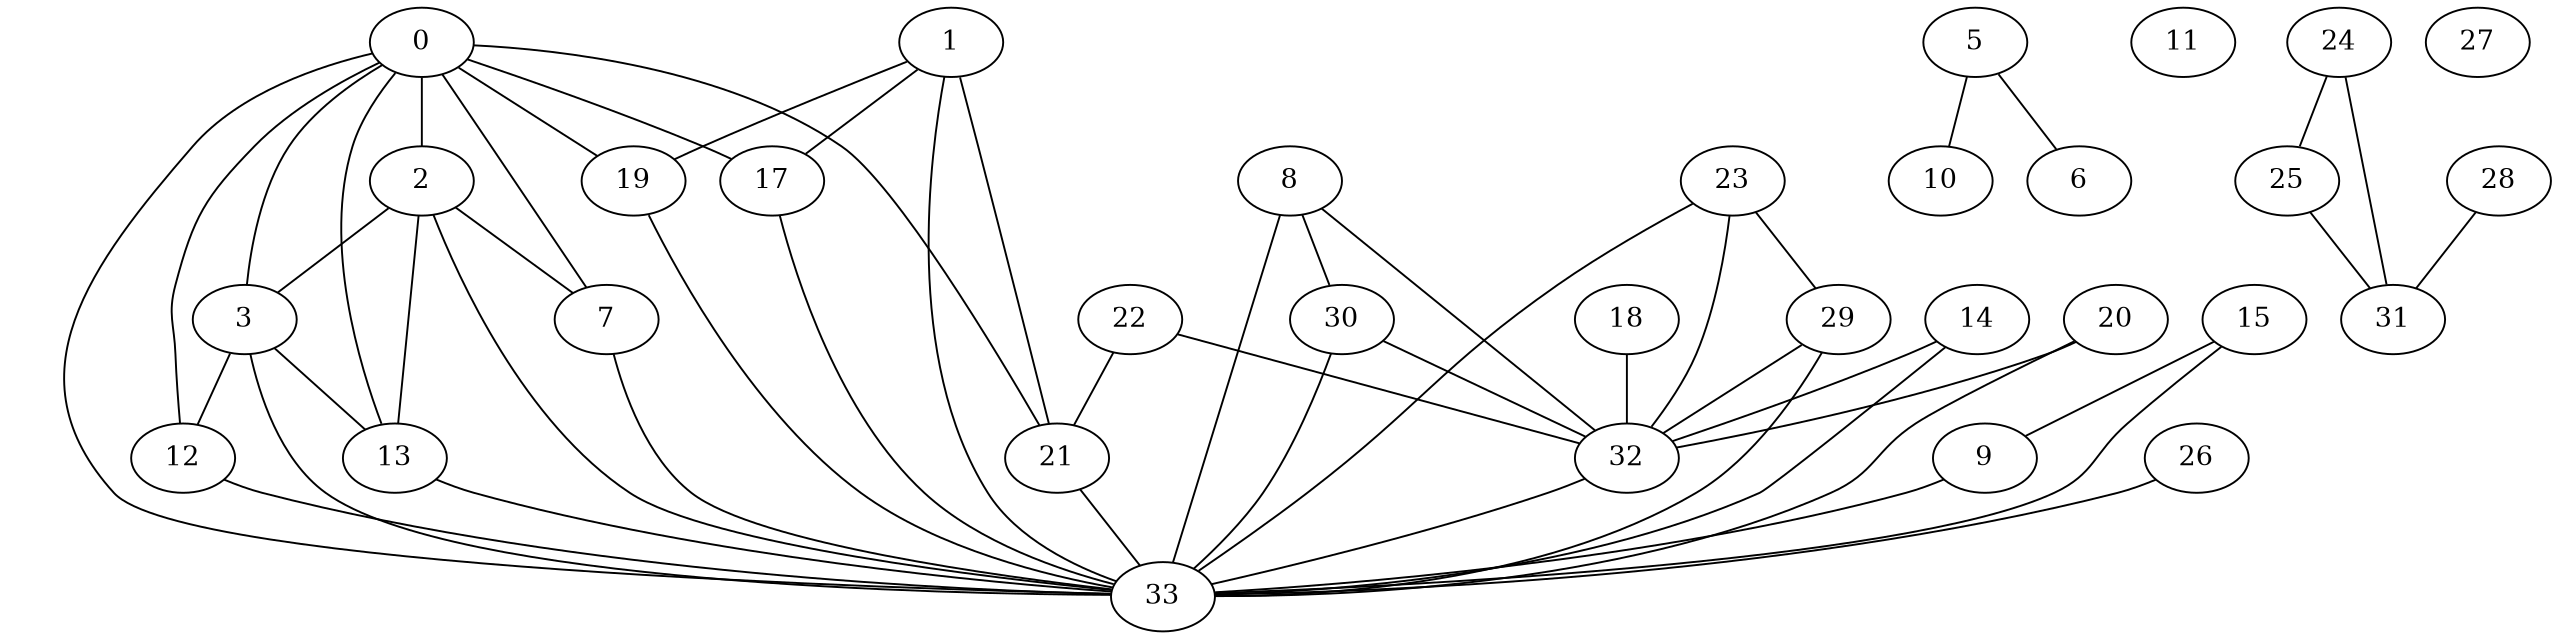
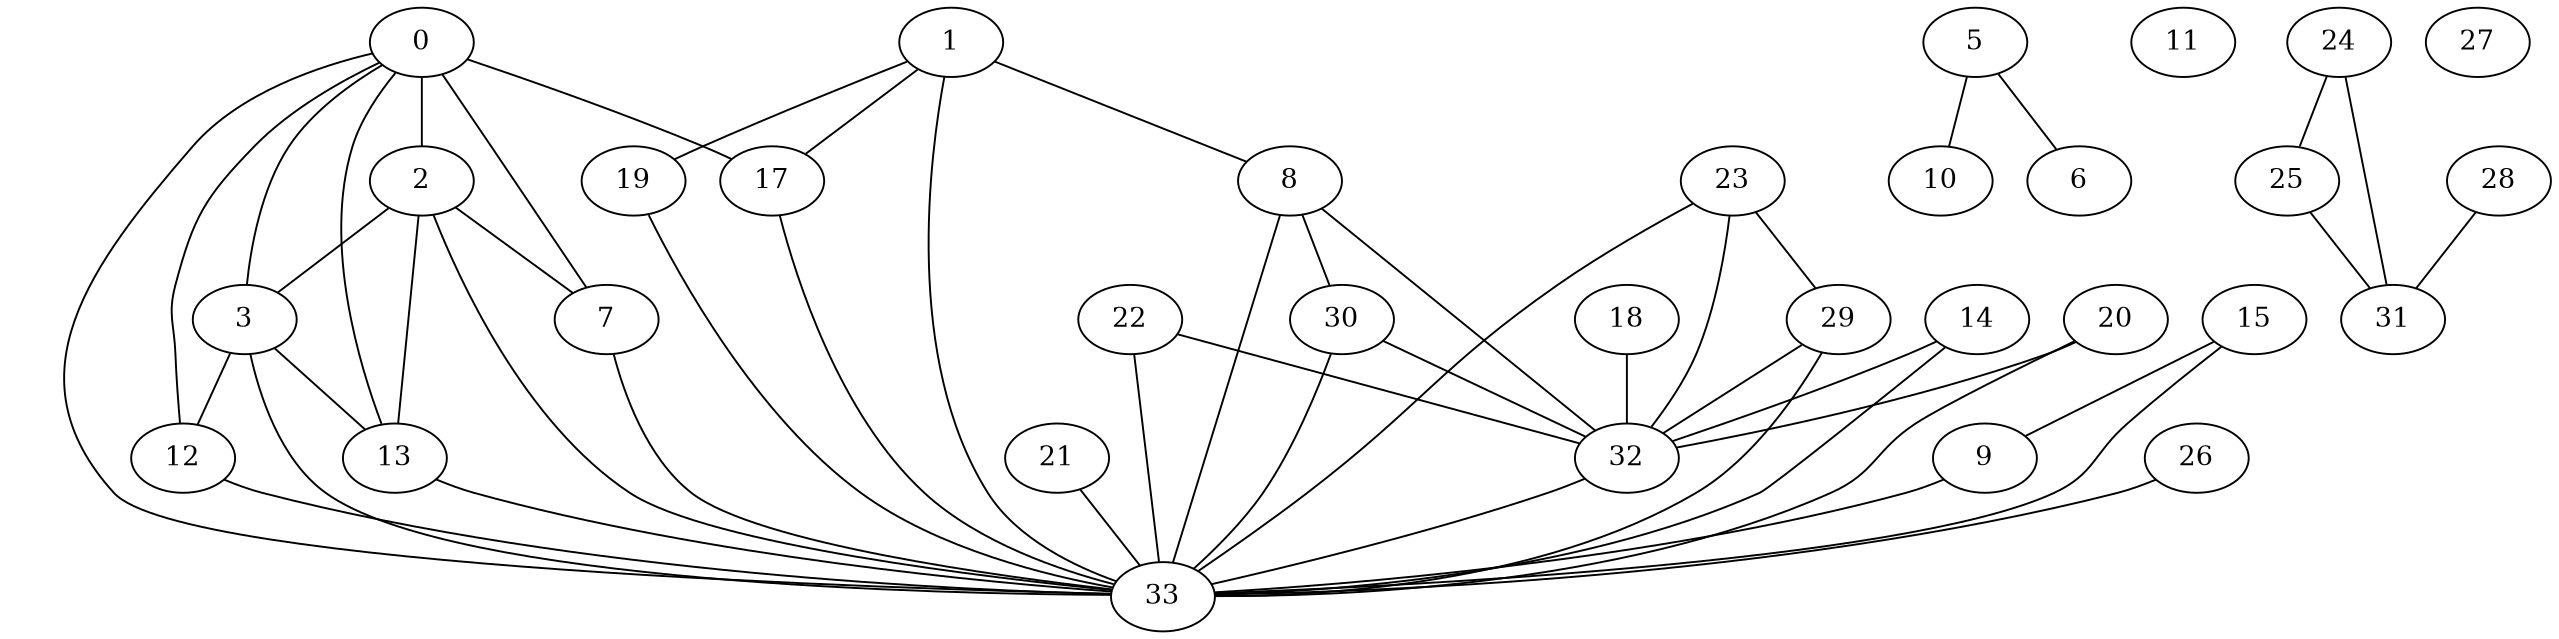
edge "0" -- "19": removed
edge "0" -- "21": removed
edge "1" -- "21": now "1" -- "8"
edge "22" -- "21": now "22" -- "33"
